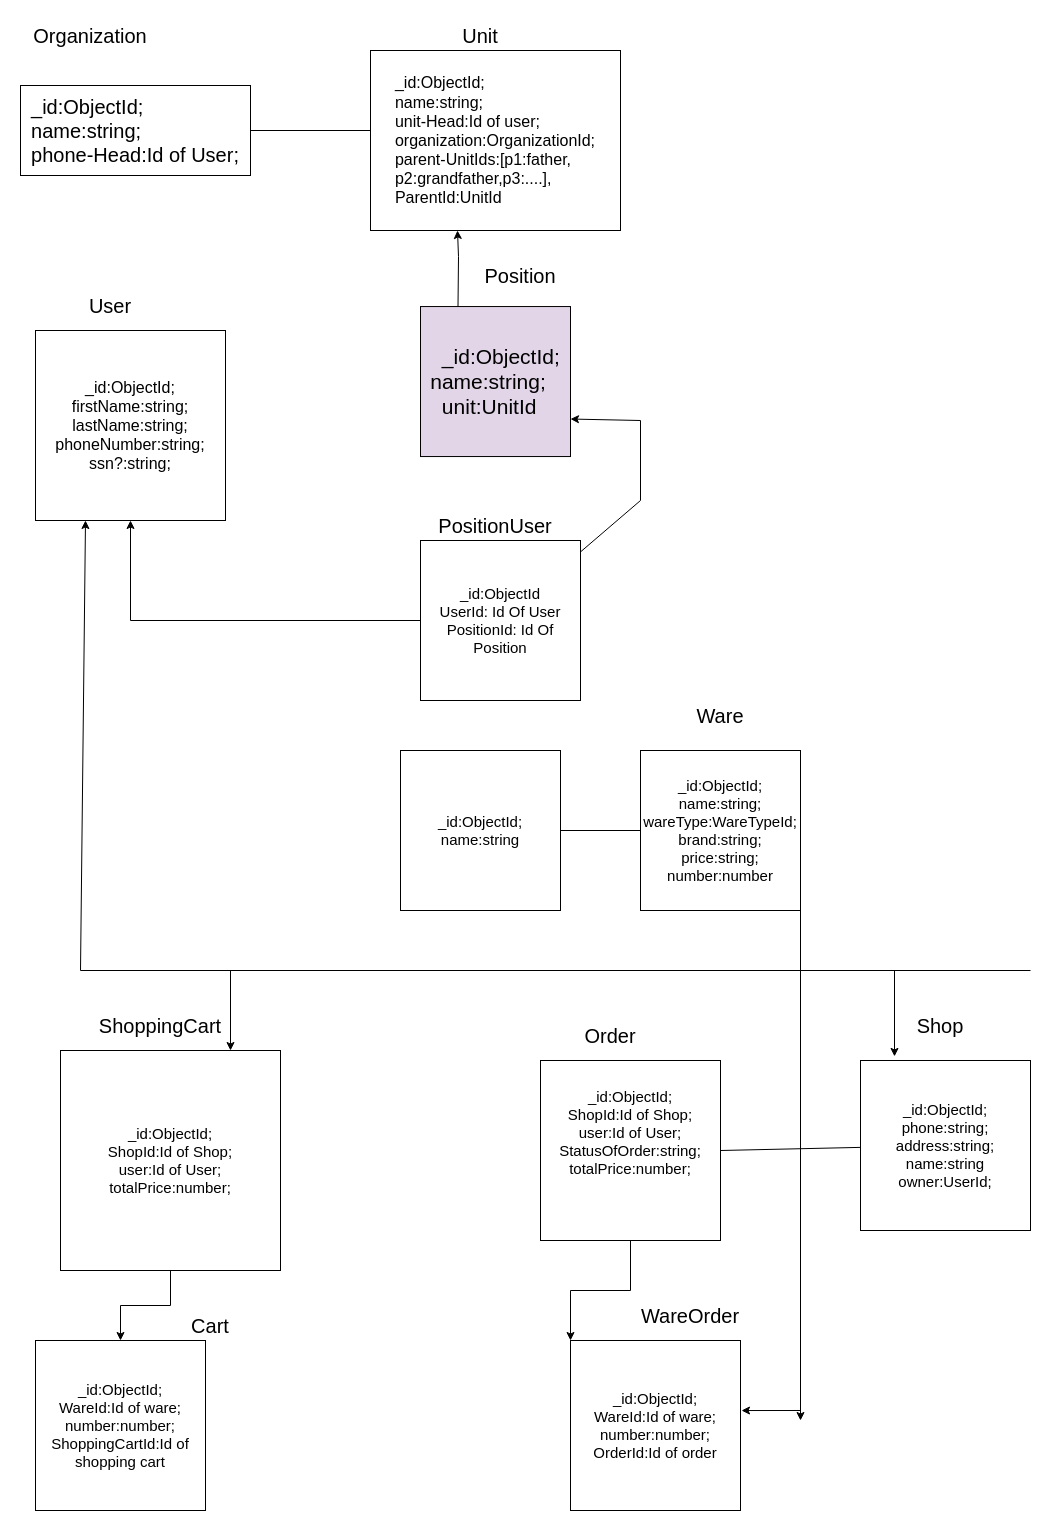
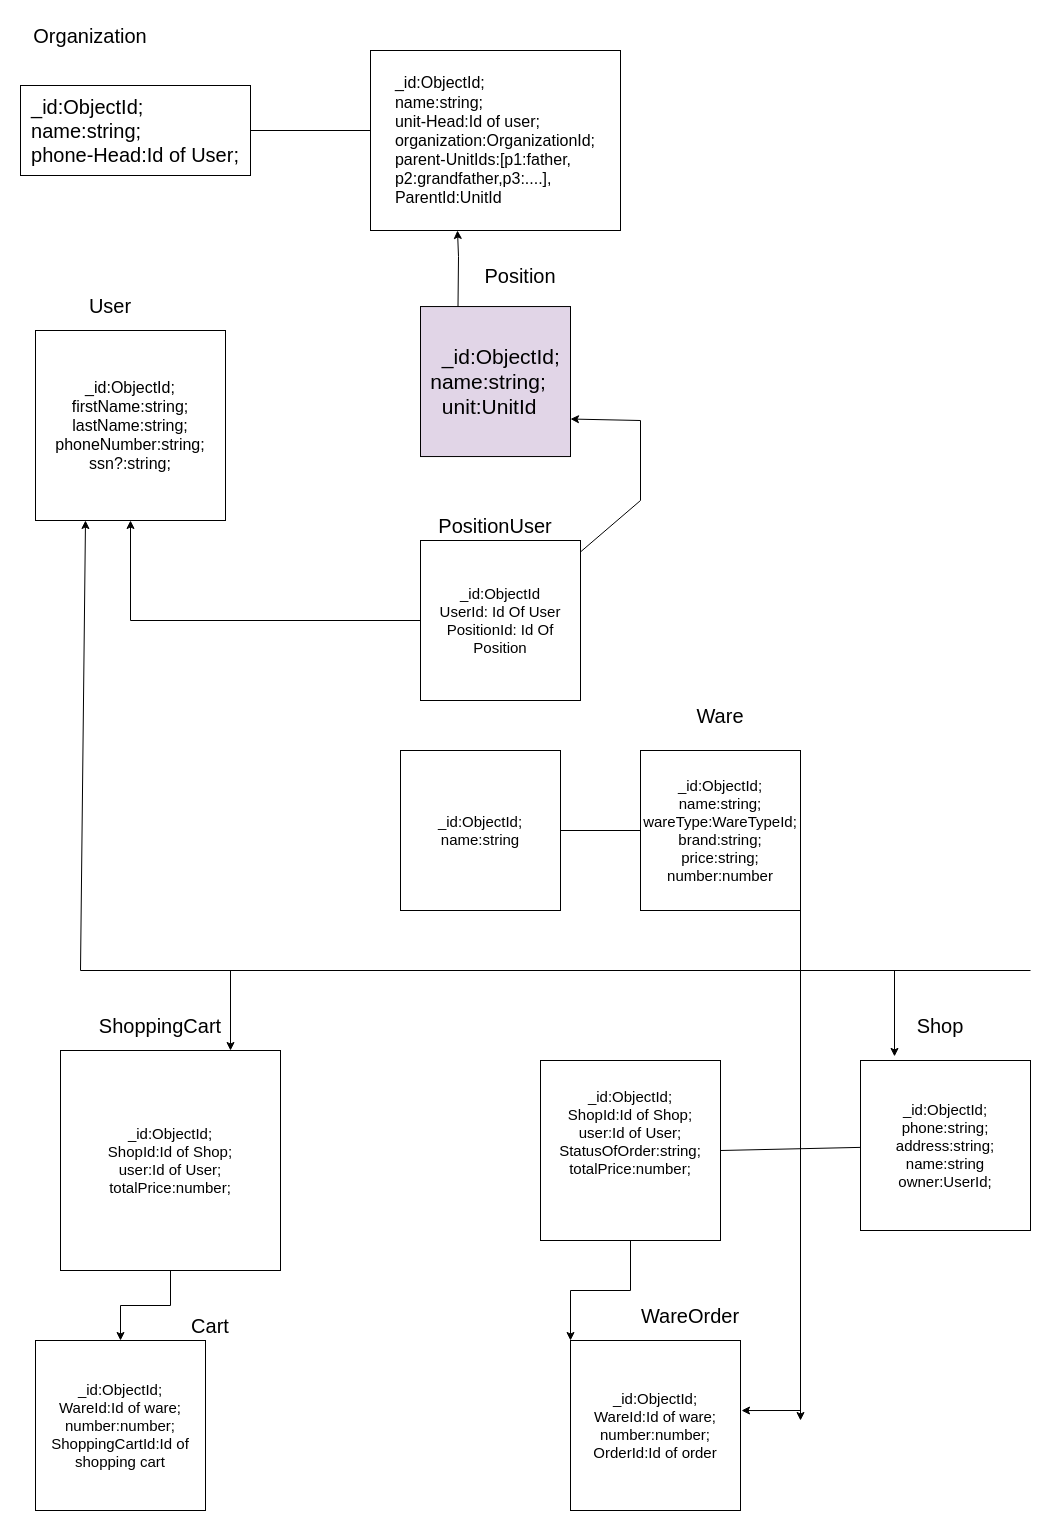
node "Unit": removed
node "Order": removed
